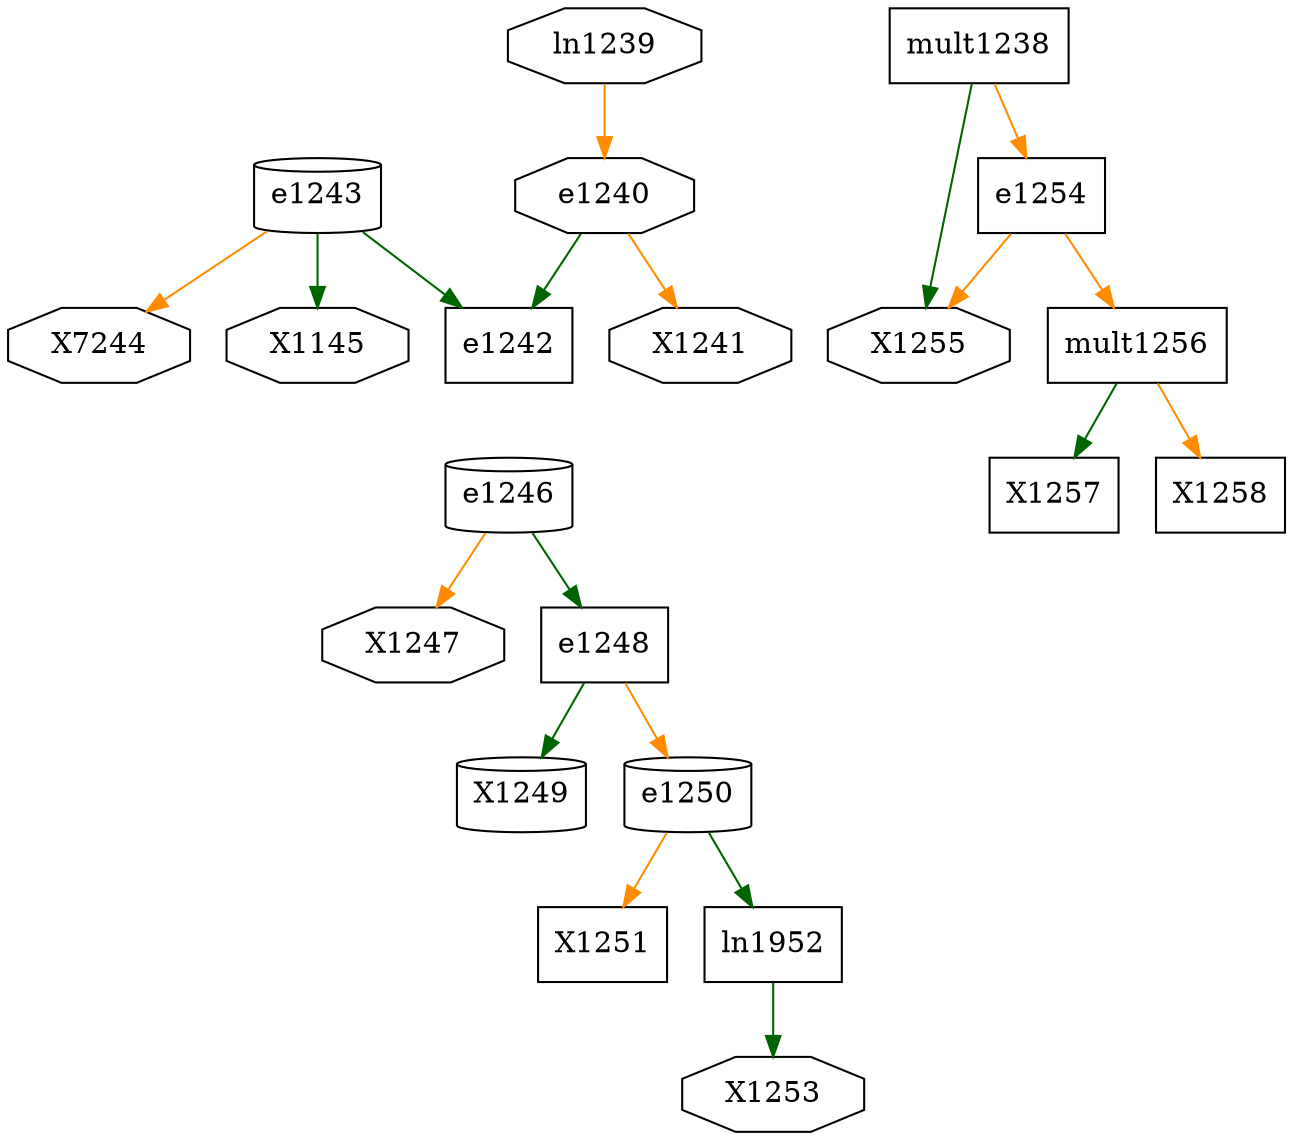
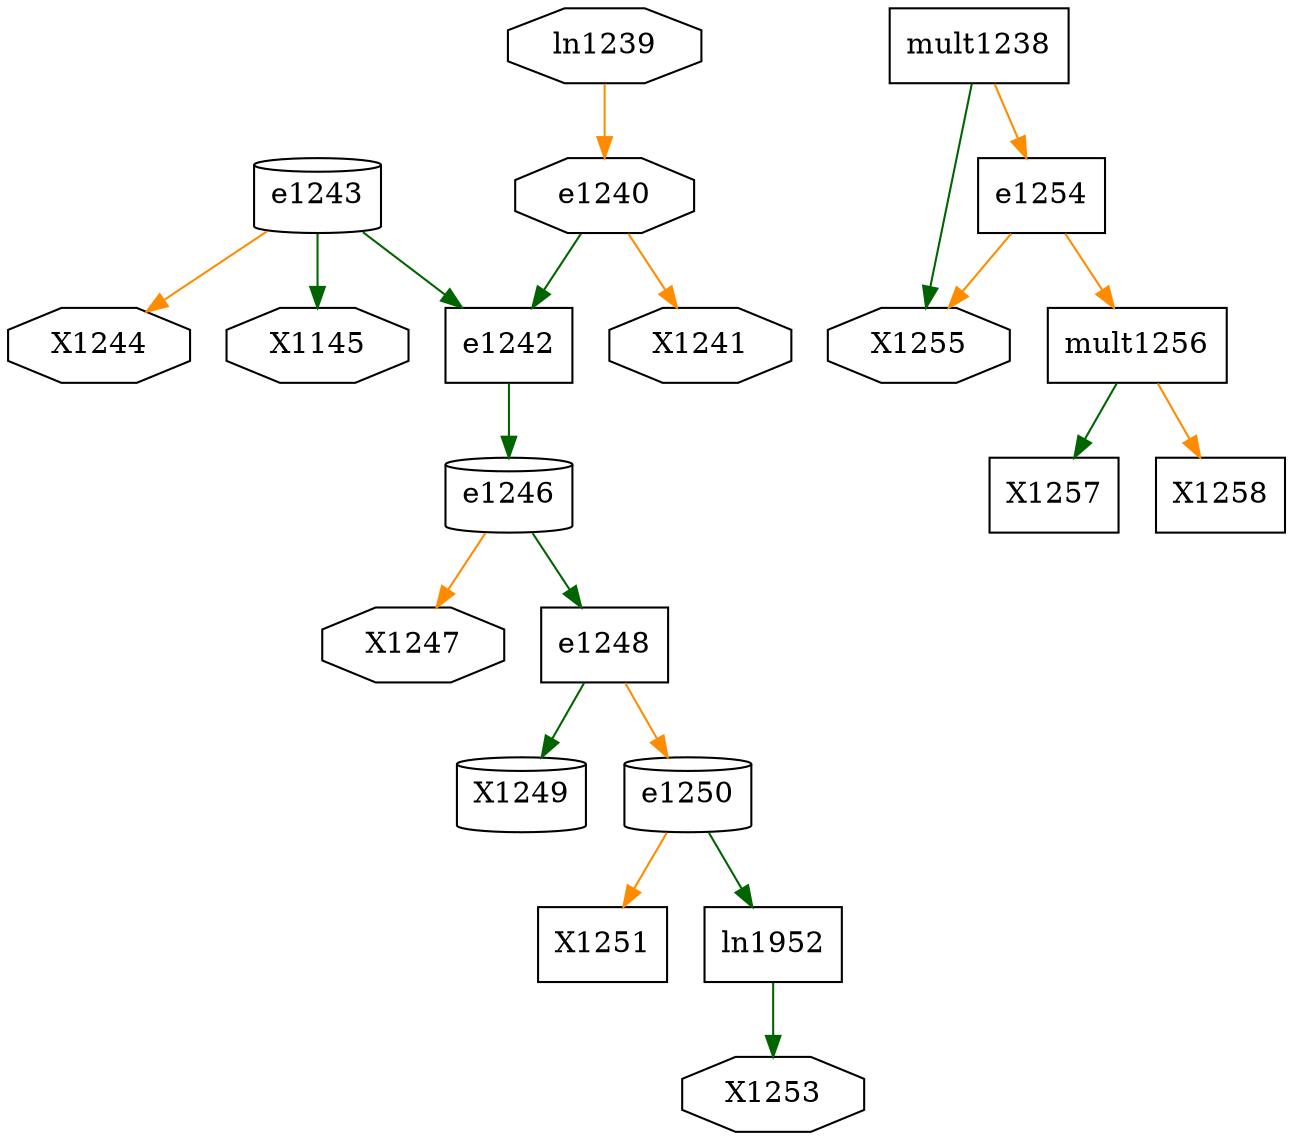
node "X7244": label "X7244" -> "X1244"
edge "e1242" -> "e1246": added
